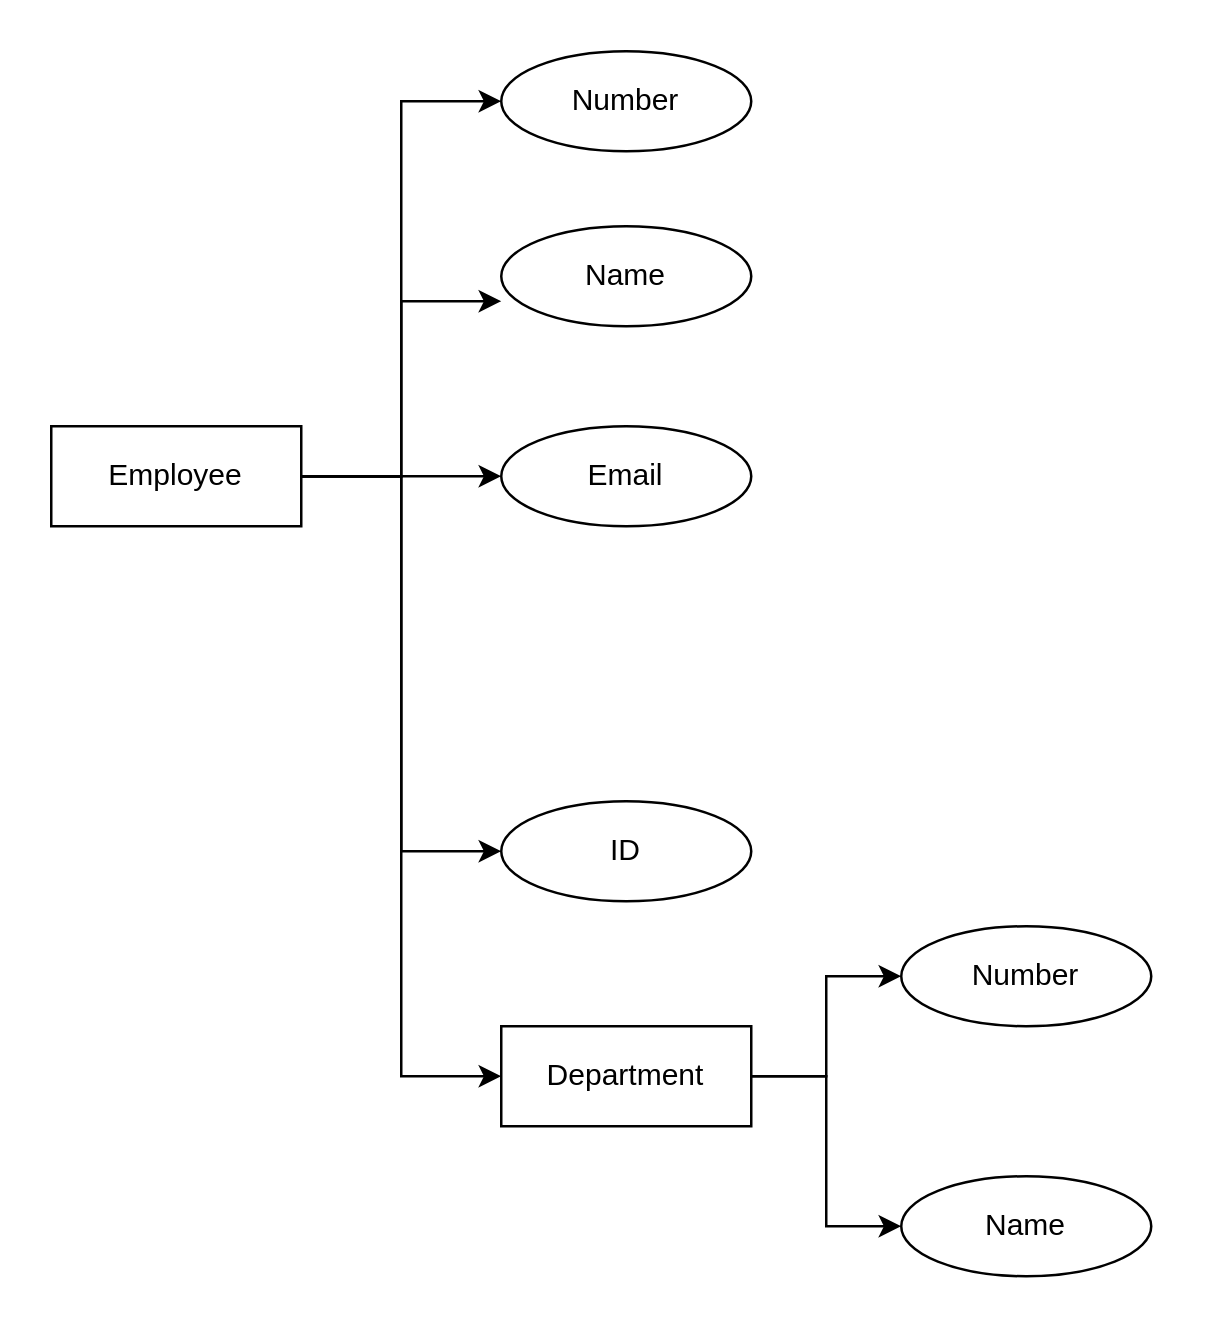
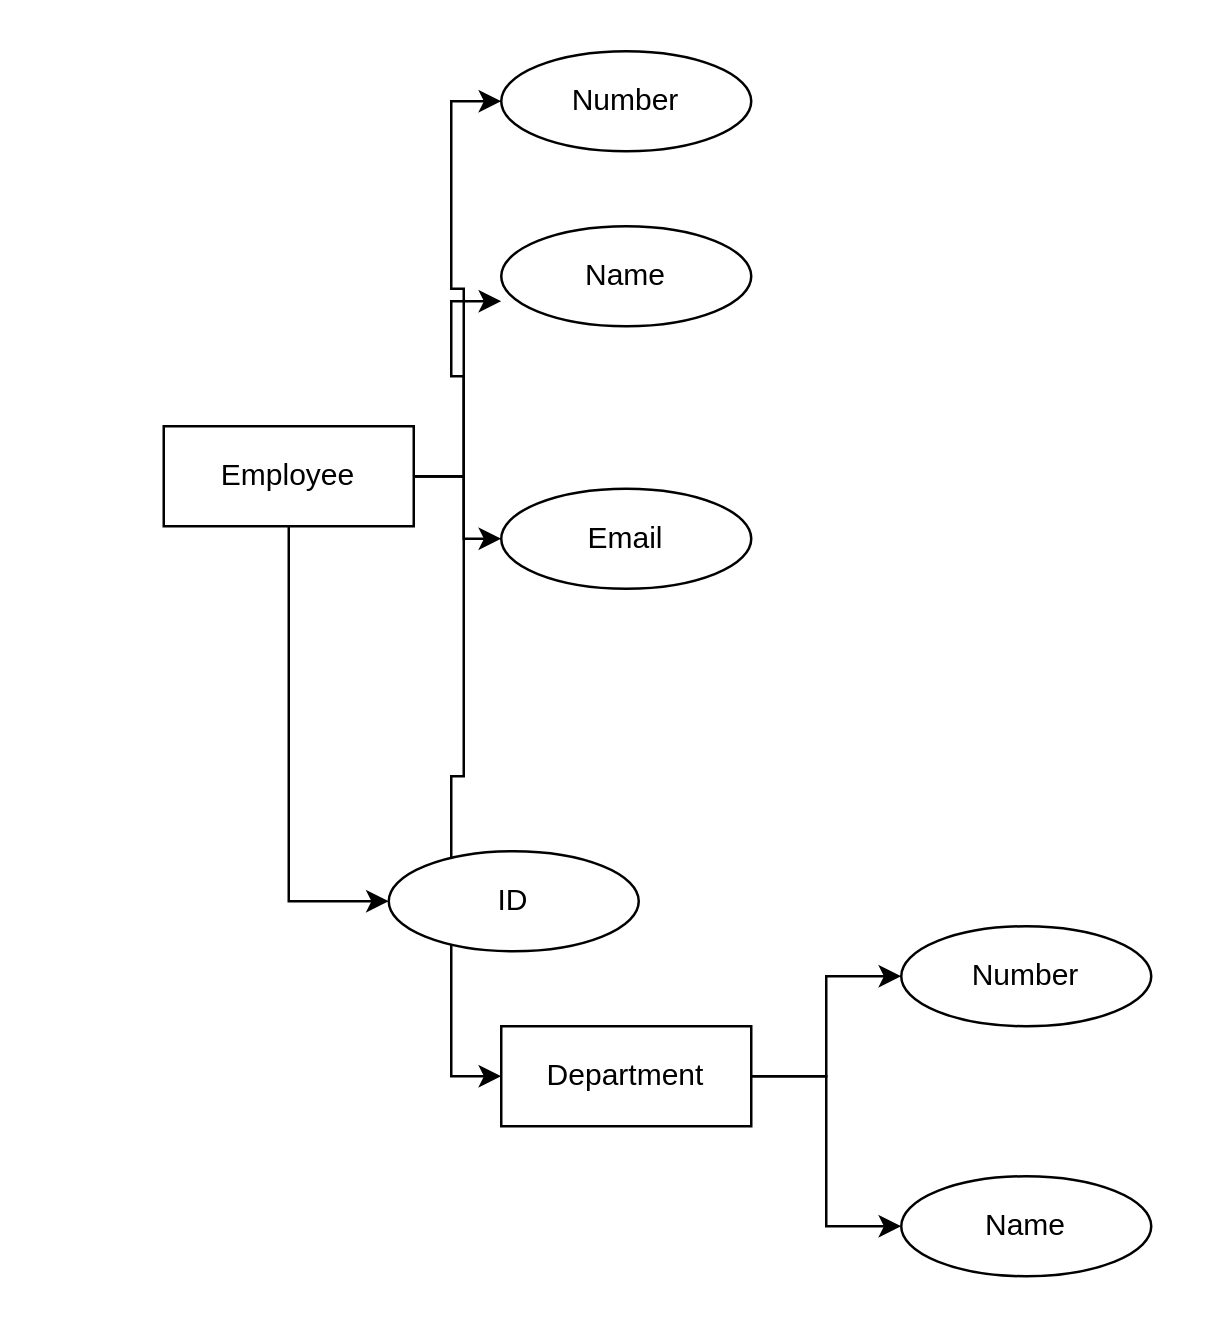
node "Employee": moved (176, 476) -> (289, 476)
node "Email": moved (626, 476) -> (626, 539)
node "ID": moved (626, 851) -> (514, 901)
